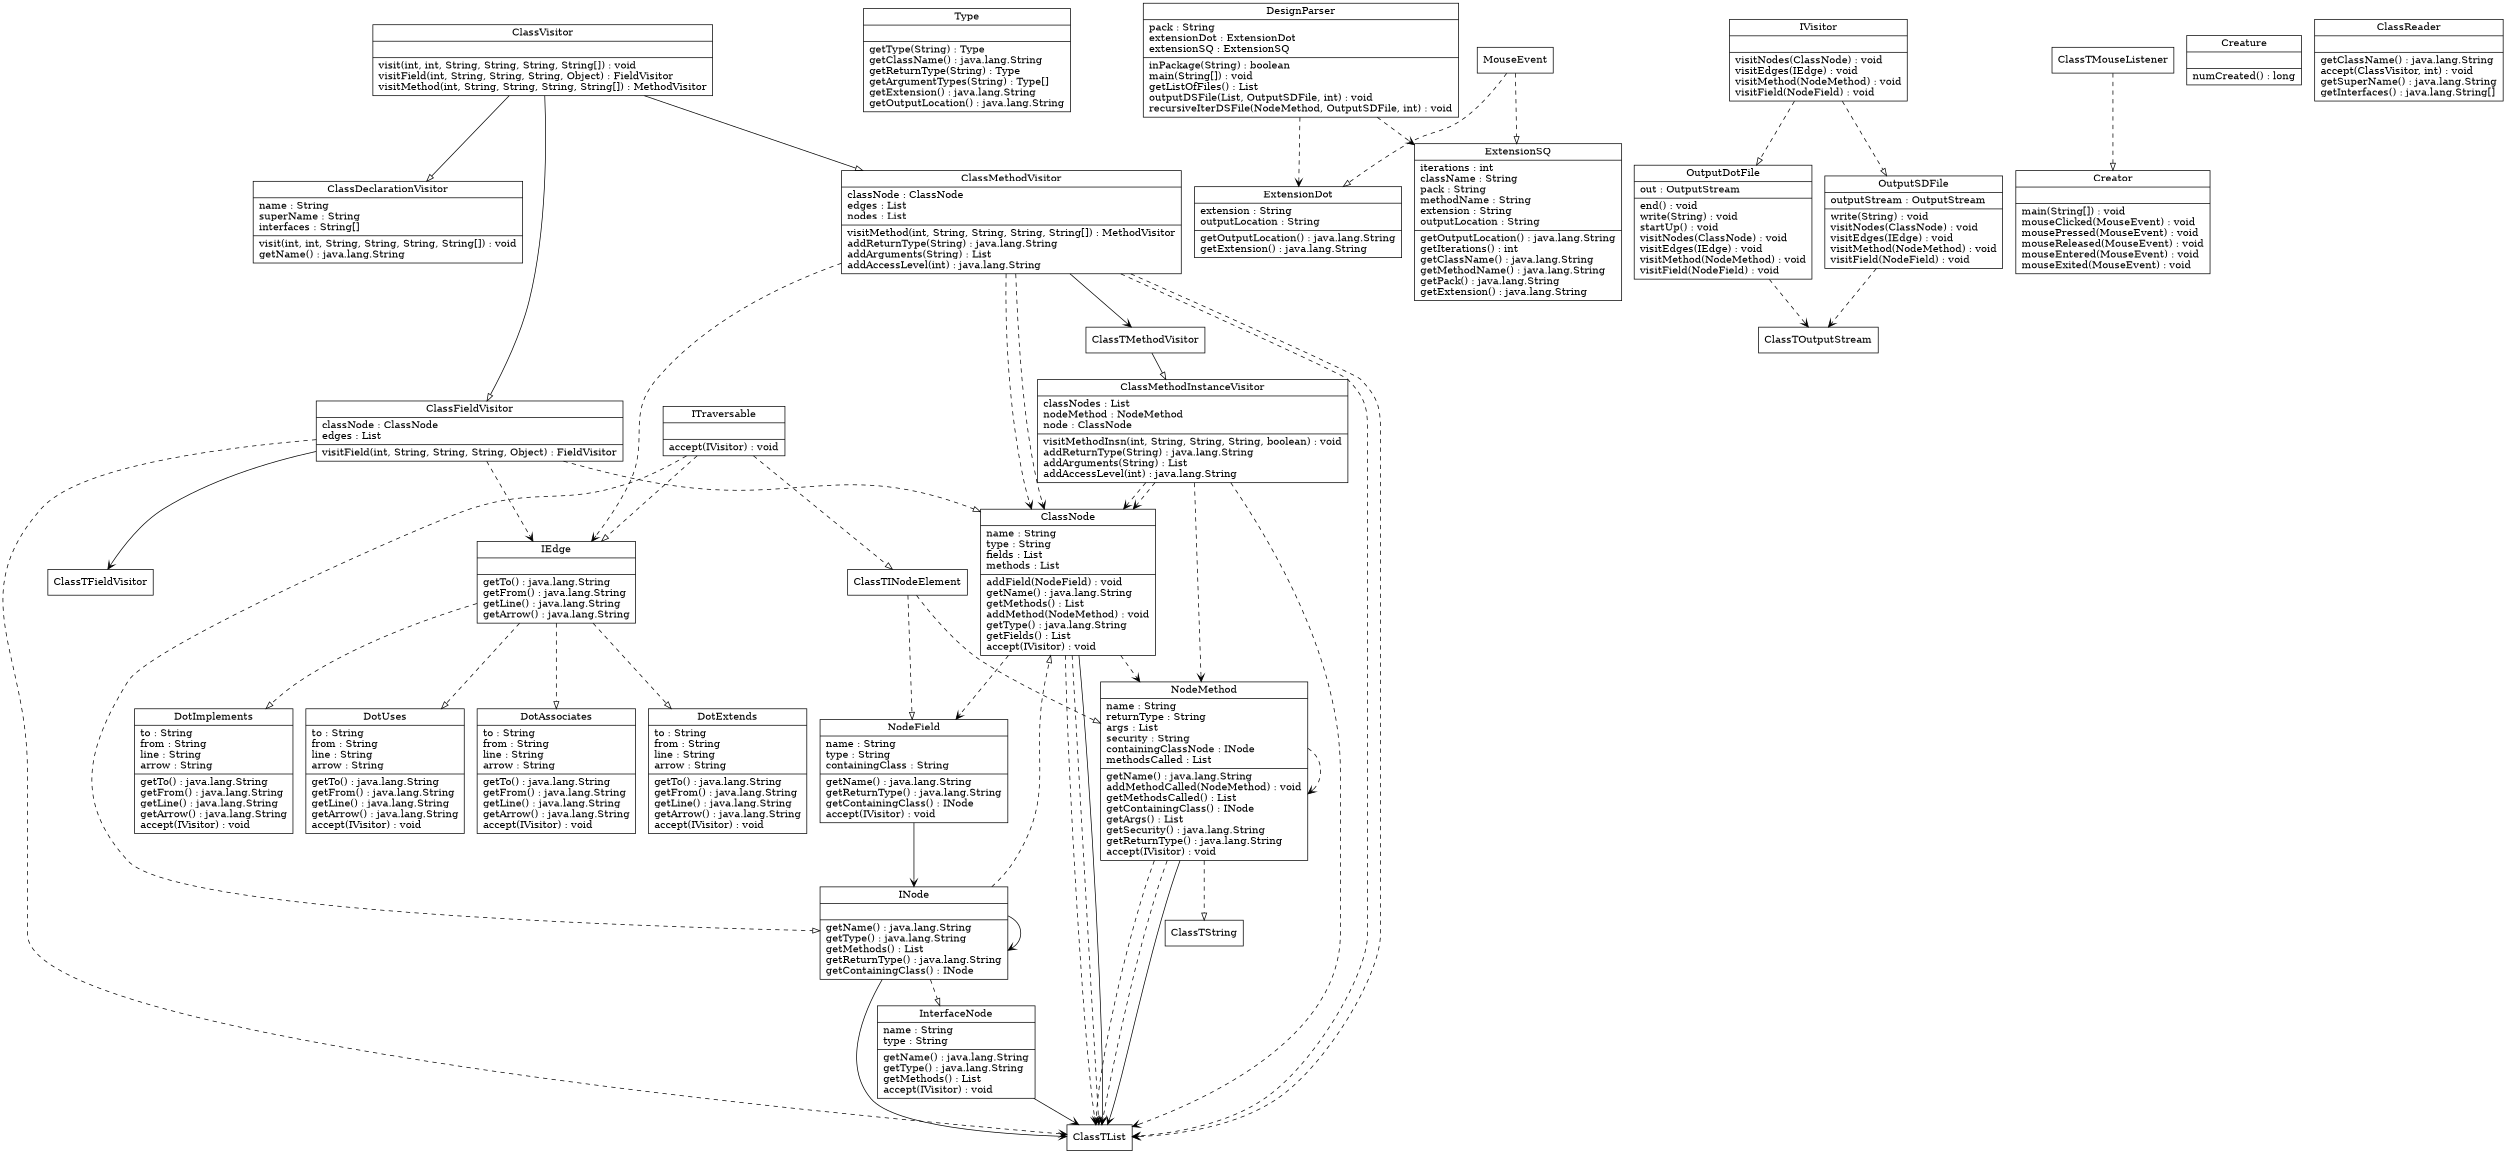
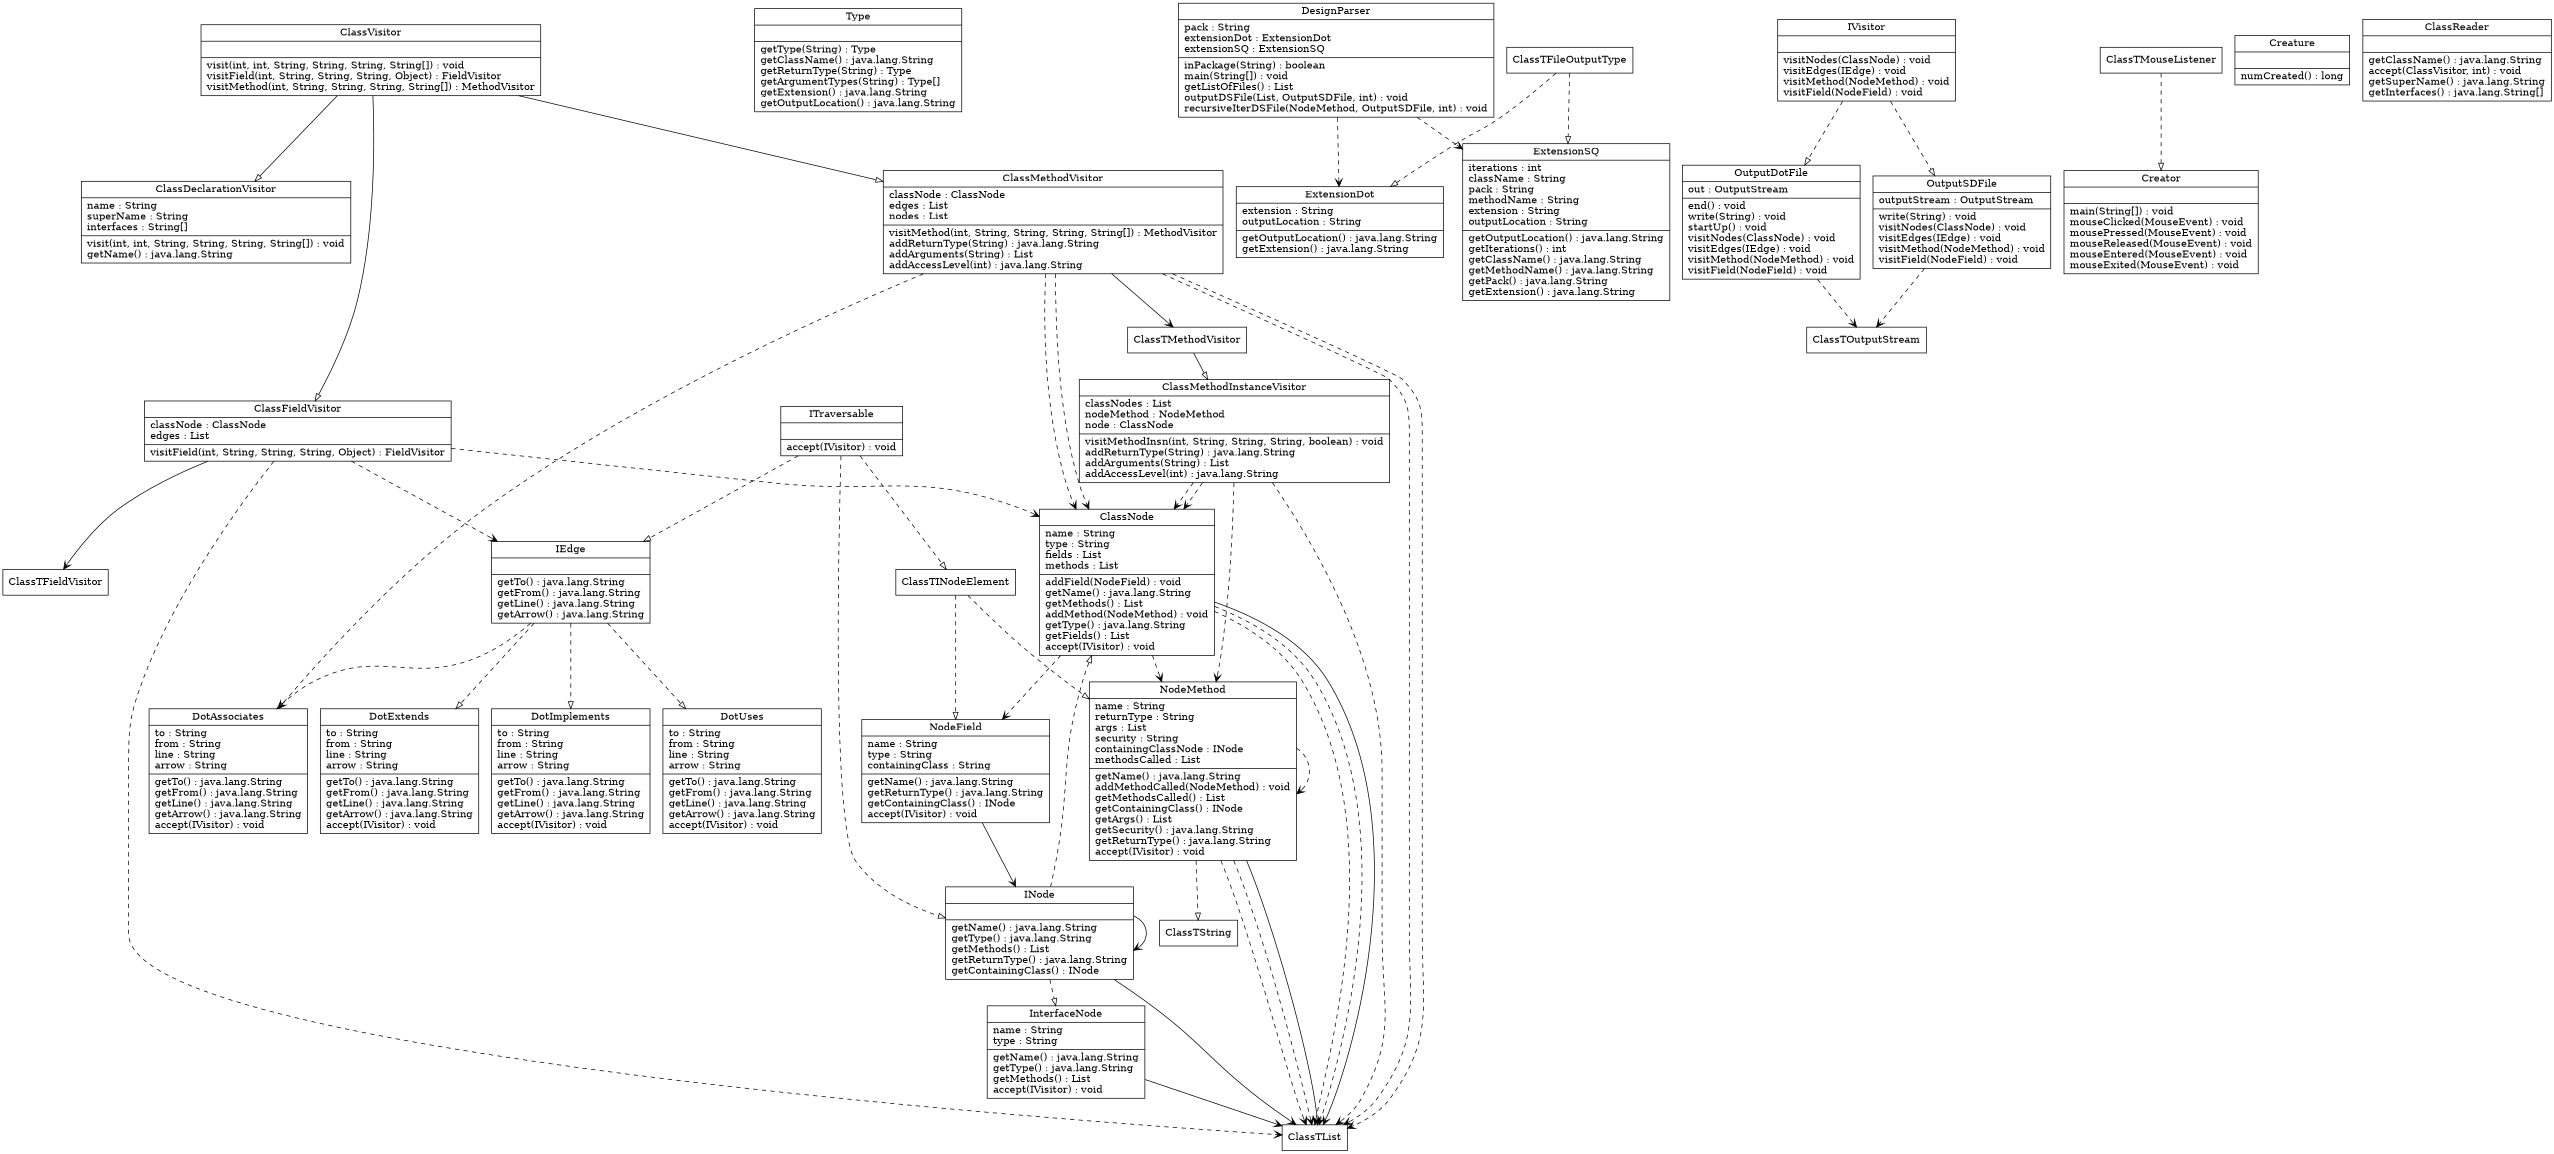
node "MouseEvent": label "MouseEvent" -> "ClassTFileOutputType"
edge "ClassMethodVisitor" -> "IEdge": now "ClassMethodVisitor" -> "DotAssociates"
edge "ClassFieldVisitor" -> "ClassNode": arrowhead empty -> vee
